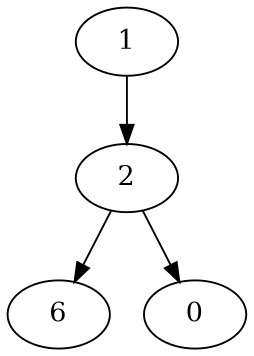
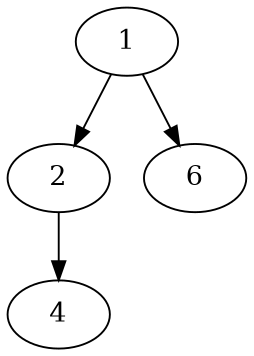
edge "2" -> "6": now "1" -> "6"
node "0": label "0" -> "4"
